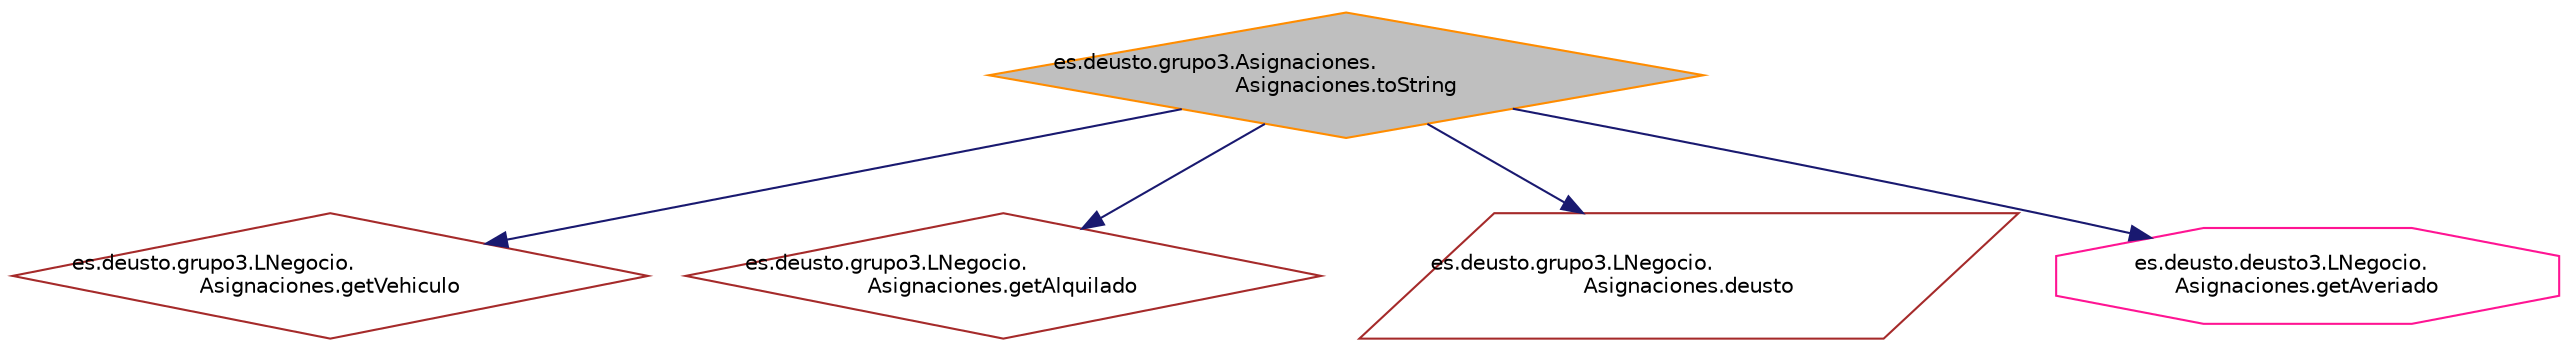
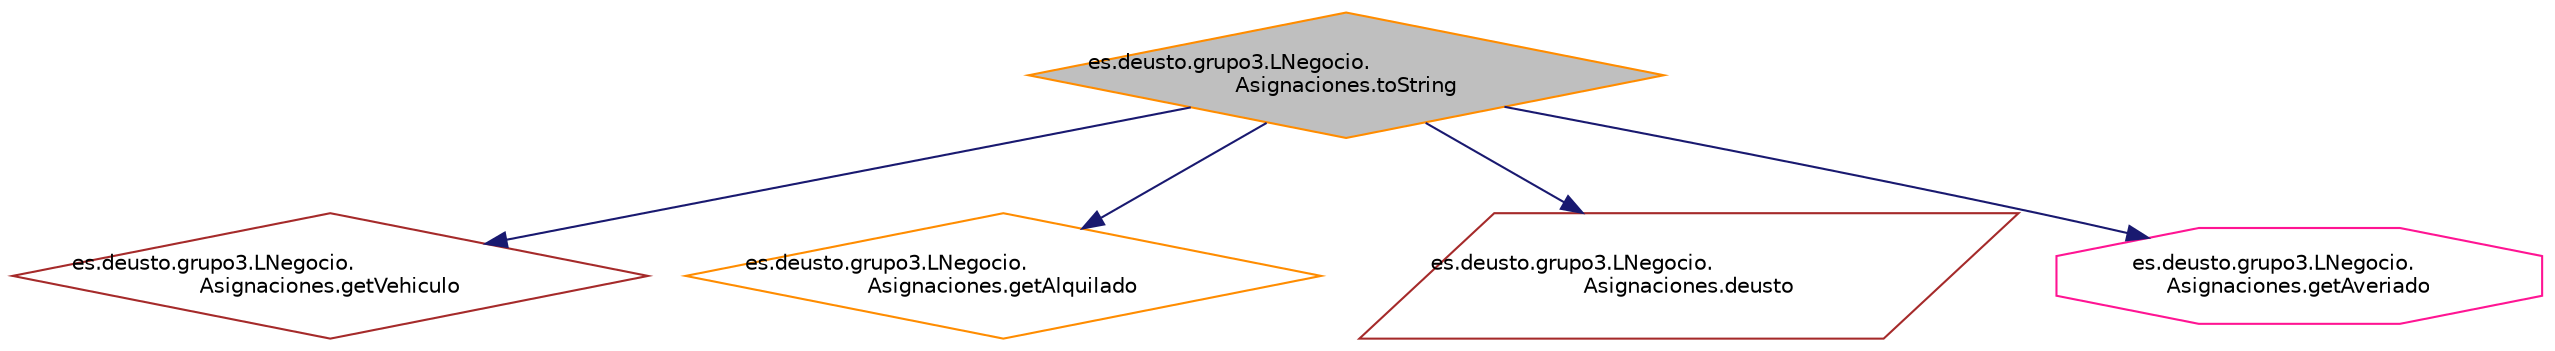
node "es.deusto.grupo3.Asignaciones. Asignaciones.toString": label "es.deusto.grupo3.Asignaciones. Asignaciones.toString" -> "es.deusto.grupo3.LNegocio. Asignaciones.toString"
node "es.deusto.grupo3.LNegocio. Asignaciones.getAlquilado": color brown -> darkorange
node "es.deusto.deusto3.LNegocio. Asignaciones.getAveriado": label "es.deusto.deusto3.LNegocio. Asignaciones.getAveriado" -> "es.deusto.grupo3.LNegocio. Asignaciones.getAveriado"
